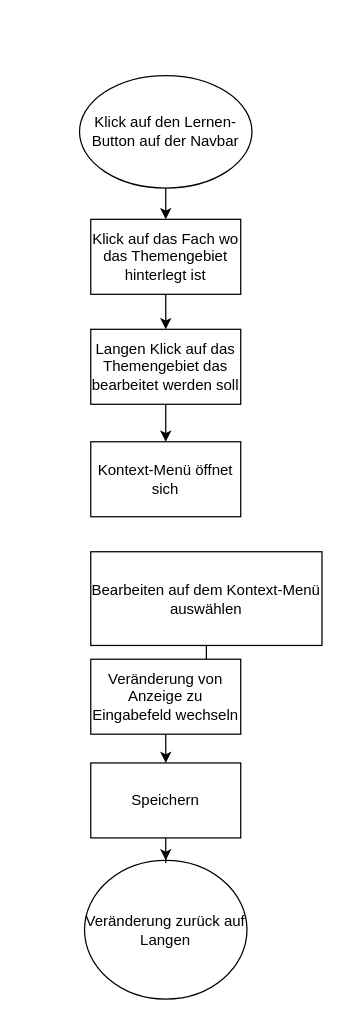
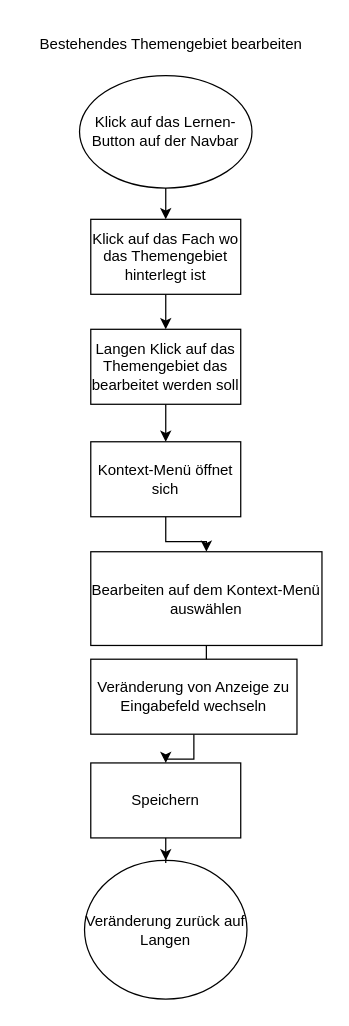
node "Bestehendes Themengebiet bearbeiten": added
node "Klick auf den Lernen- Button auf der Navbar": label "Klick auf den Lernen- Button auf der Navbar" -> "Klick auf das Lernen- Button auf der Navbar"
edge "Kontext-Menü öffnet sich" -> "Bearbeiten auf dem Kontext-Menü auswählen": added
node "Veränderung von Anzeige zu Eingabefeld wechseln": size 150x75 -> 206x75
